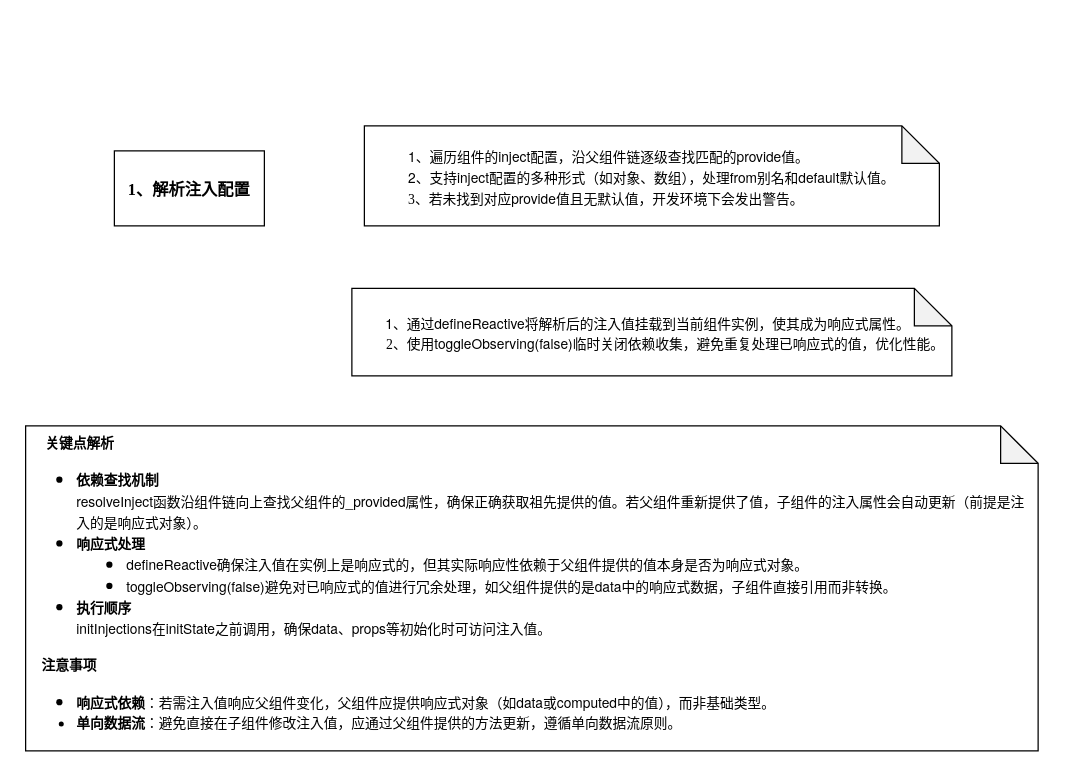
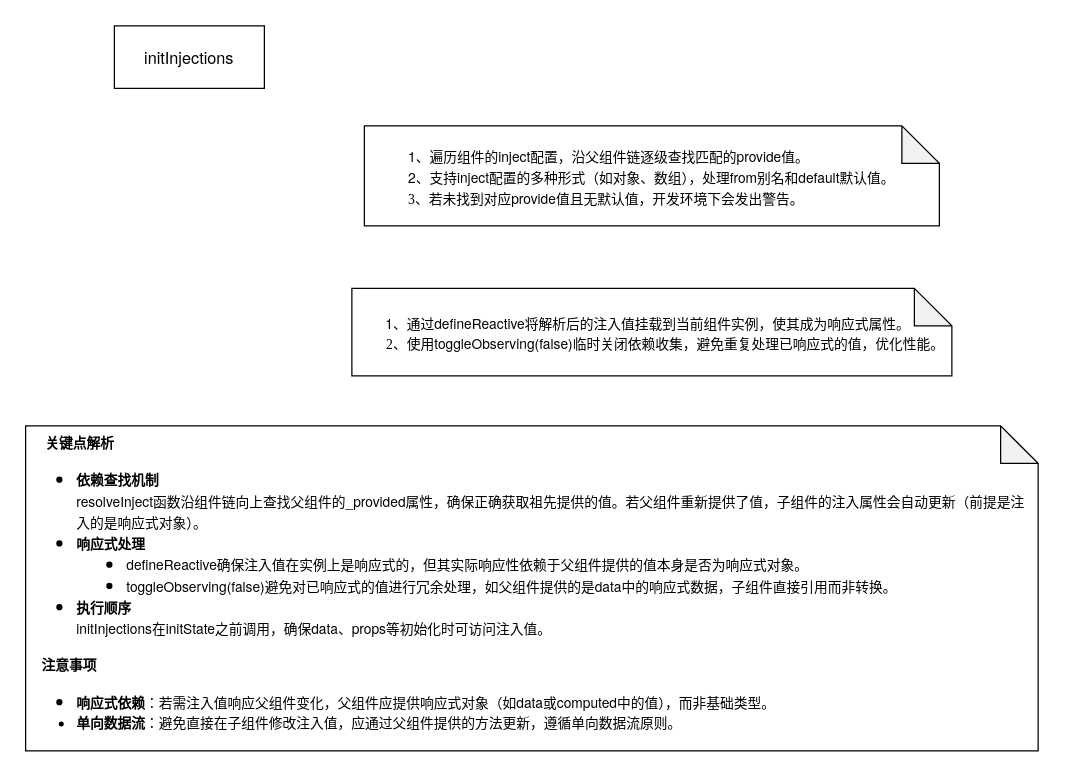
node "initInjections": added
node "1、解析注入配置": removed
